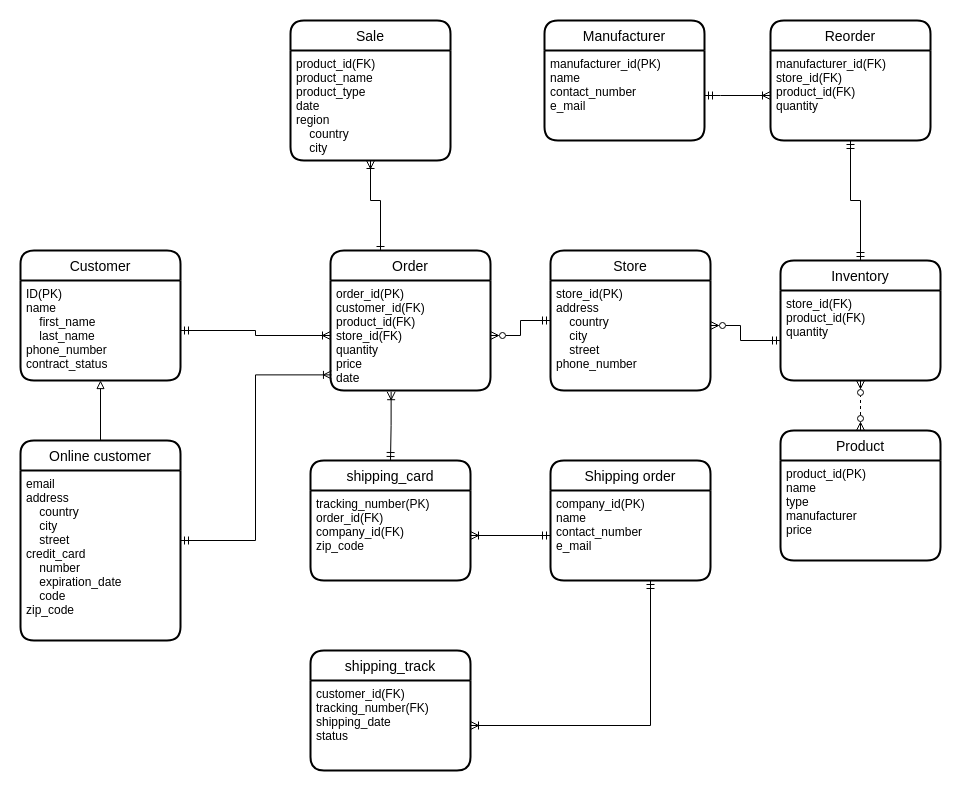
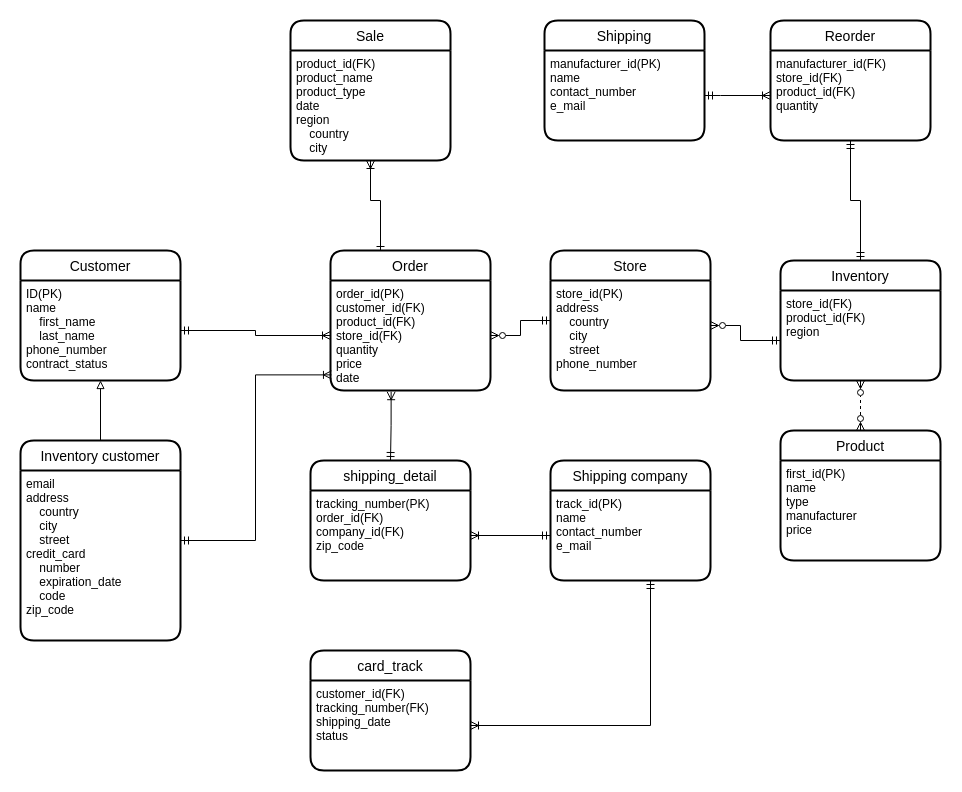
node "Manufacturer": label "Manufacturer" -> "Shipping"
node "store_id(FK) product_id(FK) quantity": label "store_id(FK) product_id(FK) quantity" -> "store_id(FK) product_id(FK) region"
node "Online customer": label "Online customer" -> "Inventory customer"
node "product_id(PK) name type manufacturer price": label "product_id(PK) name type manufacturer price" -> "first_id(PK) name type manufacturer price"
node "shipping_card": label "shipping_card" -> "shipping_detail"
node "Shipping order": label "Shipping order" -> "Shipping company"
node "company_id(PK) name contact_number e_mail": label "company_id(PK) name contact_number e_mail" -> "track_id(PK) name contact_number e_mail"
node "shipping_track": label "shipping_track" -> "card_track"
